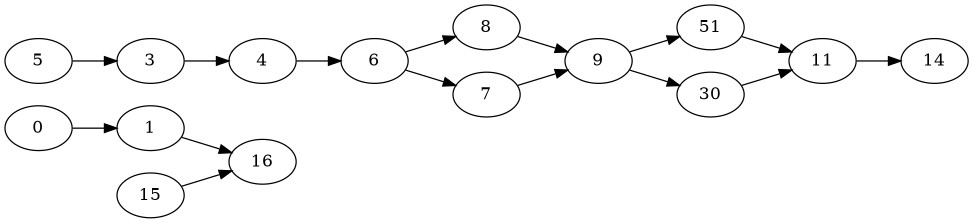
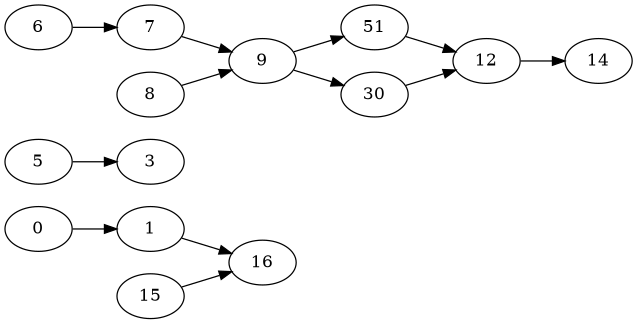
edge "6" -> "8": removed
node "4": removed
node "11": label "11" -> "12"
